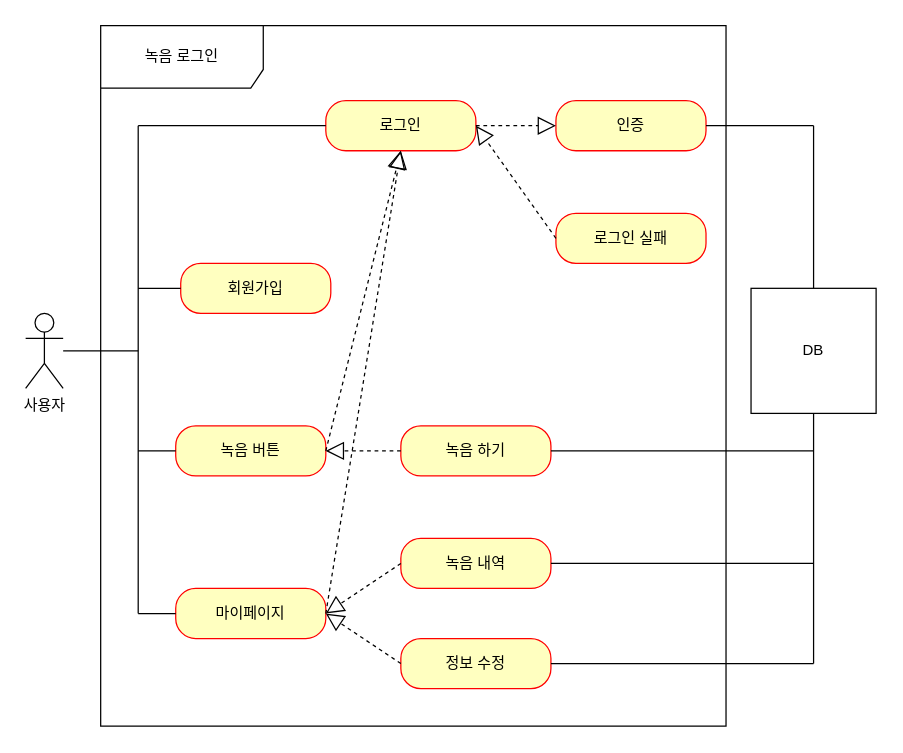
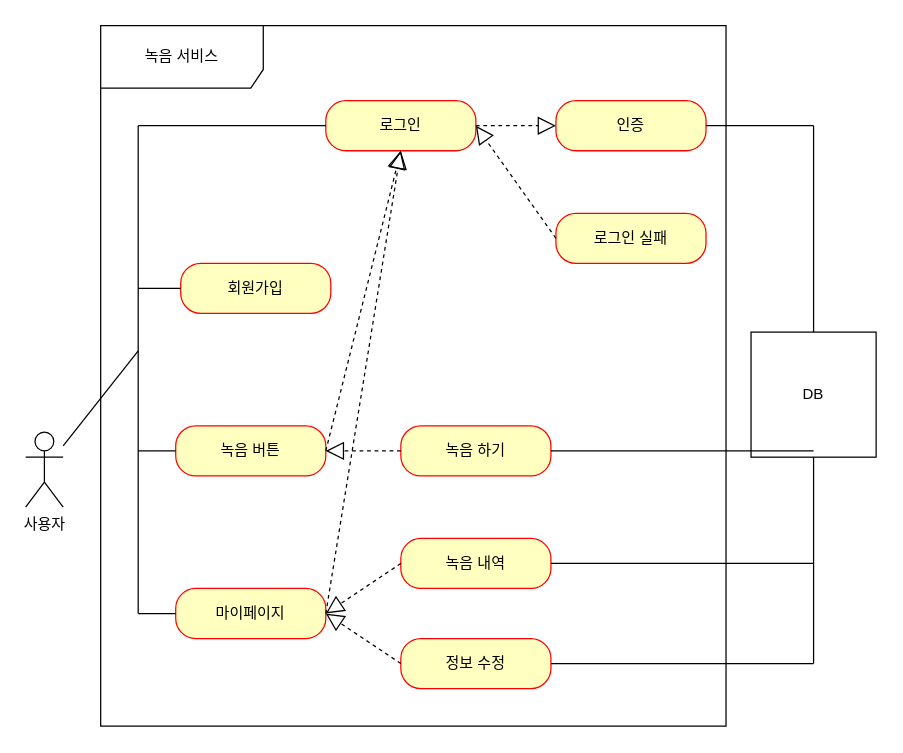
node "녹음 로그인": label "녹음 로그인" -> "녹음 서비스"
node "사용자": moved (44, 351) -> (44, 469)
node "DB": moved (813, 351) -> (813, 394)
